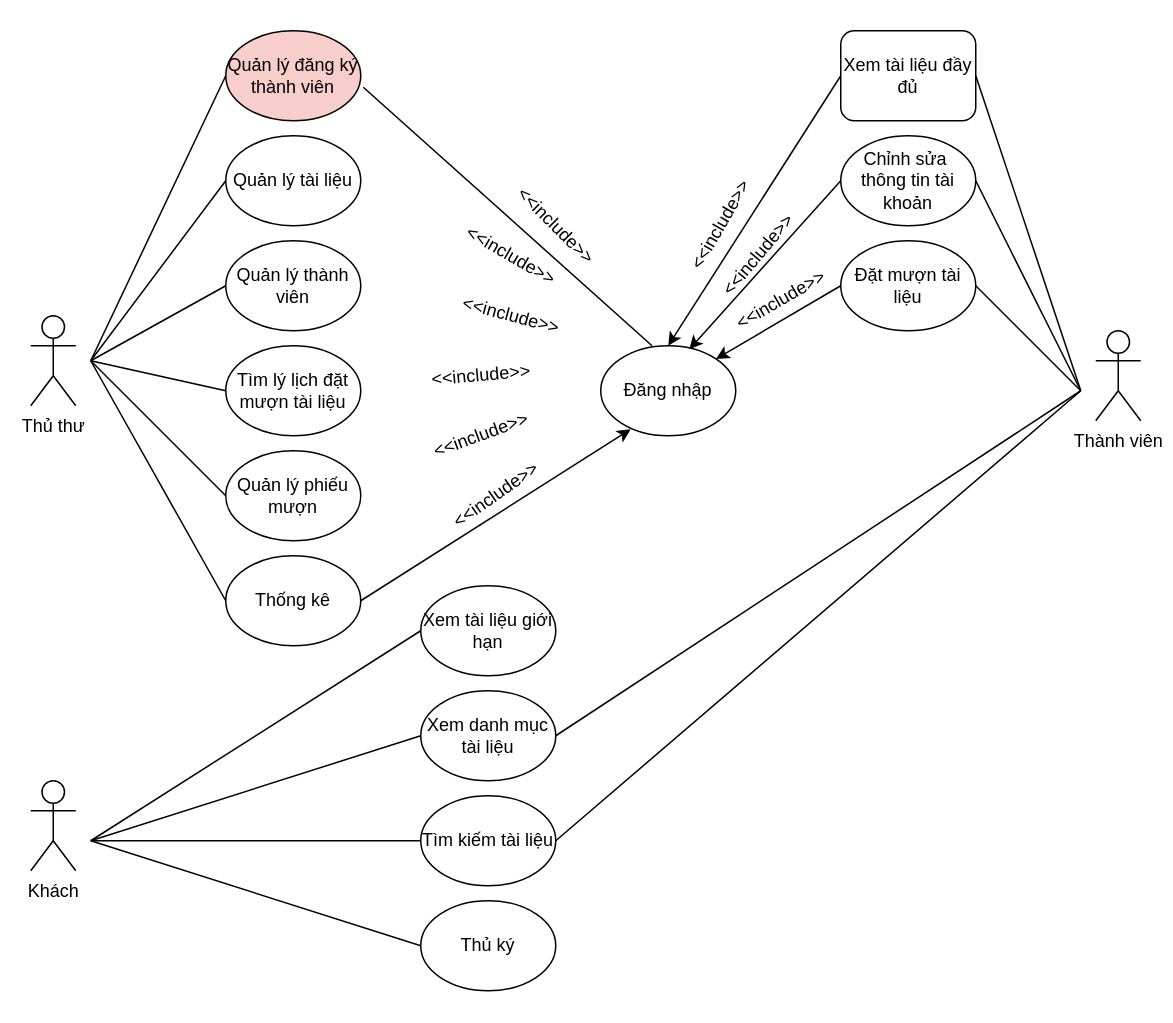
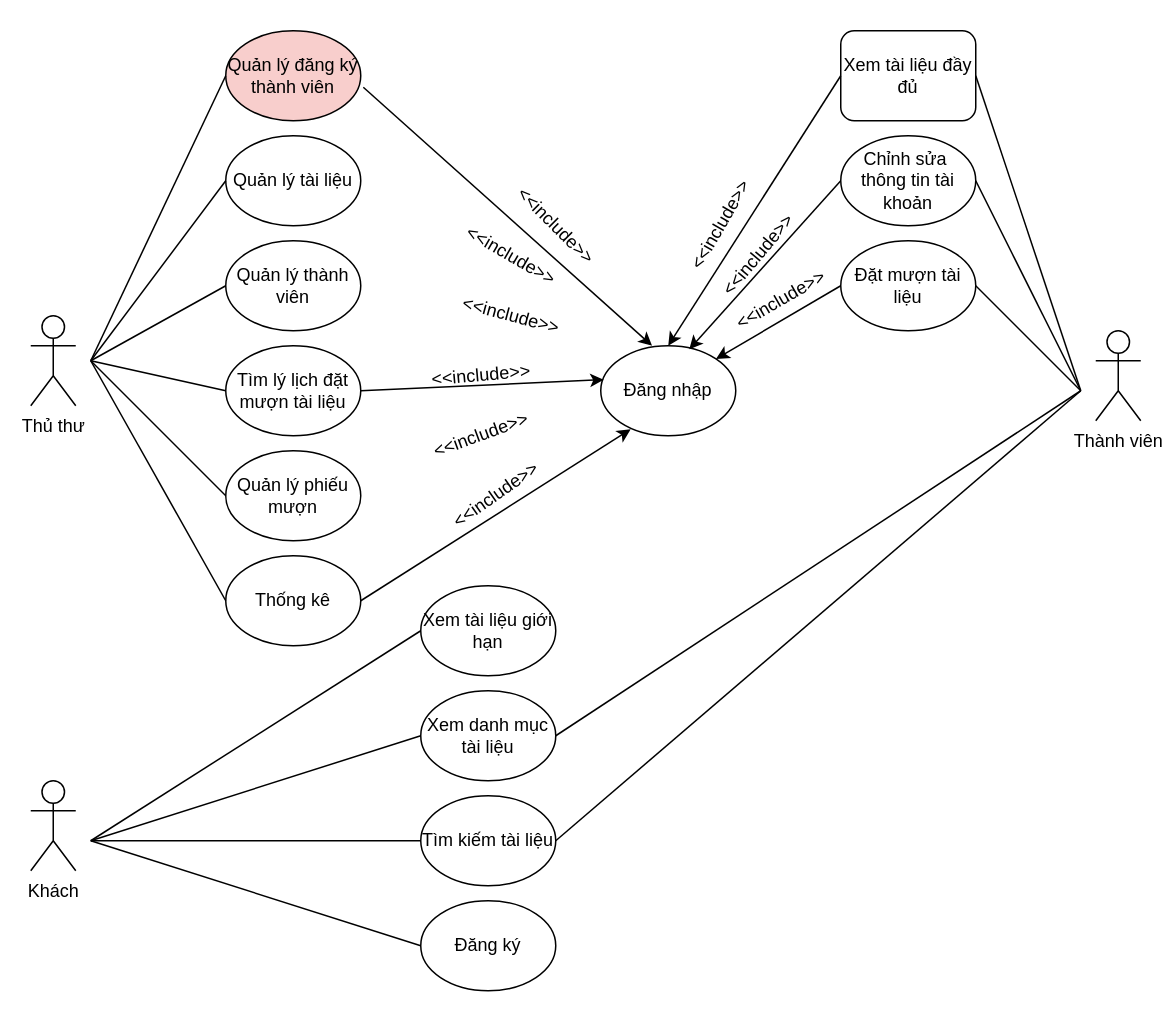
edge "Quản lý đăng ký thành viên" -- "Đăng nhập": arrowhead none -> classic
edge "Tìm lý lịch đặt mượn tài liệu" -> "Đăng nhập": added
node "Thủ ký": label "Thủ ký" -> "Đăng ký"
